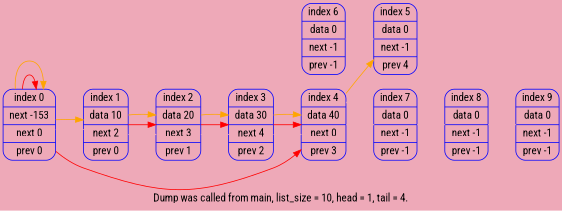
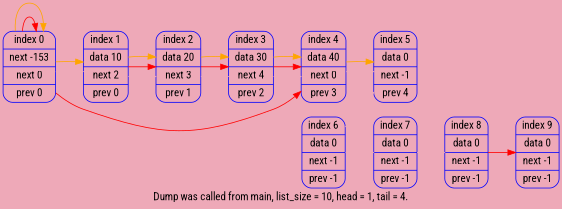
edge "index 4" -> "index 7": now "index 6" -> "index 7"
edge "index 8" -> "index 9": color pink2 -> red1
